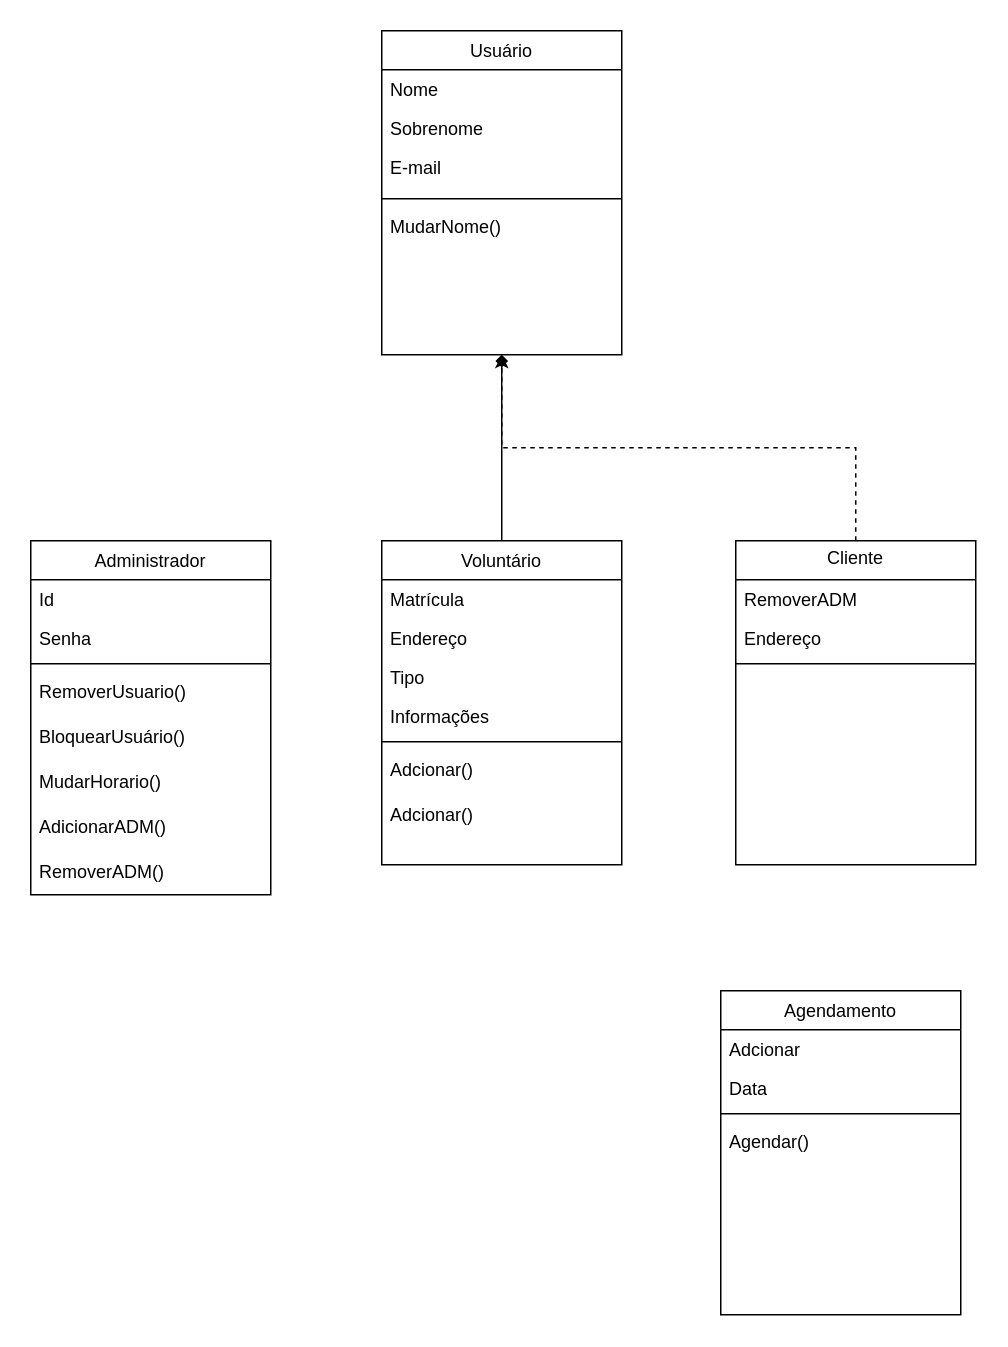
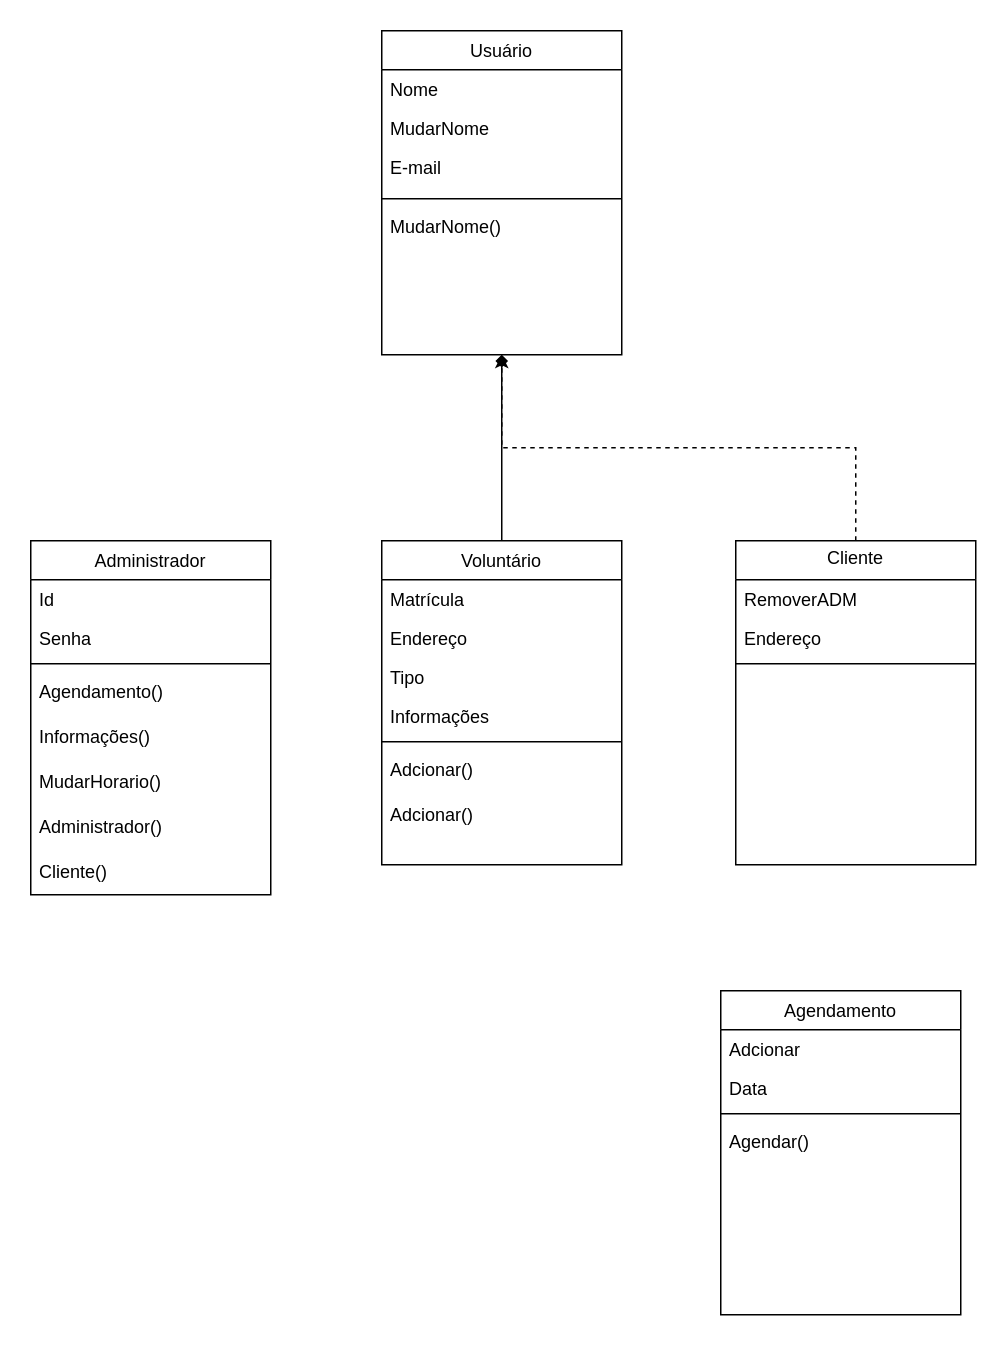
node "Sobrenome": label "Sobrenome" -> "MudarNome"
node "RemoverUsuario()": label "RemoverUsuario()" -> "Agendamento()"
node "BloquearUsuário()": label "BloquearUsuário()" -> "Informações()"
node "AdicionarADM()": label "AdicionarADM()" -> "Administrador()"
node "RemoverADM()": label "RemoverADM()" -> "Cliente()"
